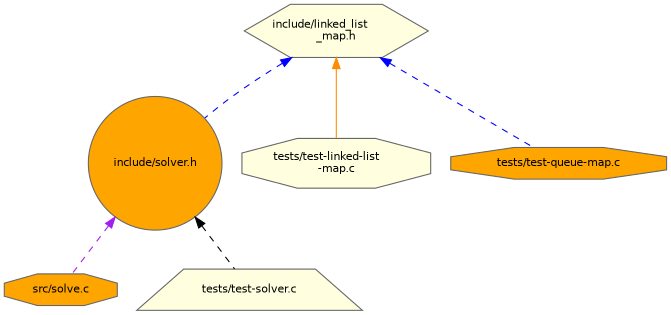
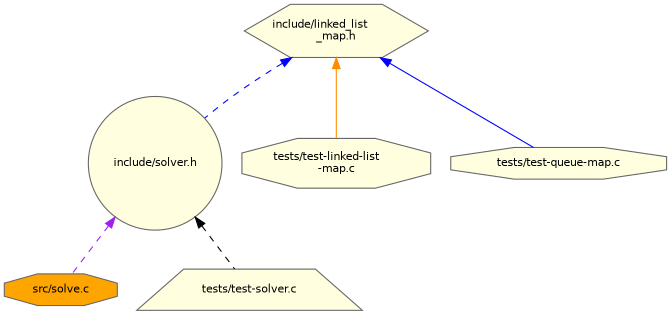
edge "tests/test-queue-map.c" -> "include/linked_list _map.h": style dashed -> solid
node "include/solver.h": fillcolor orange -> lightyellow
node "tests/test-queue-map.c": fillcolor orange -> lightyellow
